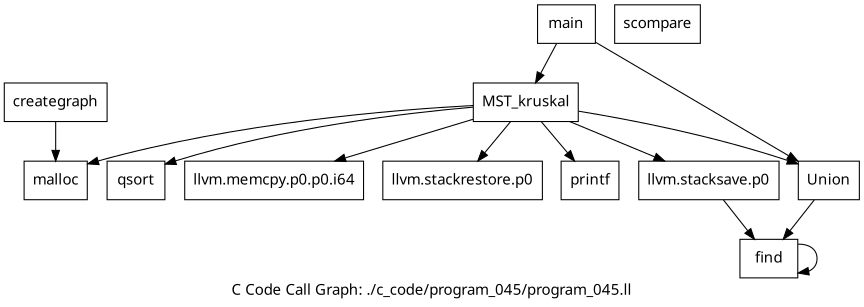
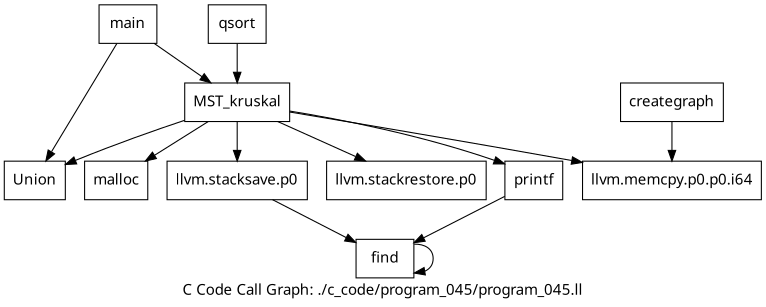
node "scompare": removed
edge "MST_kruskal" -> "qsort": reversed
edge "creategraph" -> "malloc": now "creategraph" -> "llvm.memcpy.p0.p0.i64"
edge "Union" -> "find": now "printf" -> "find"
